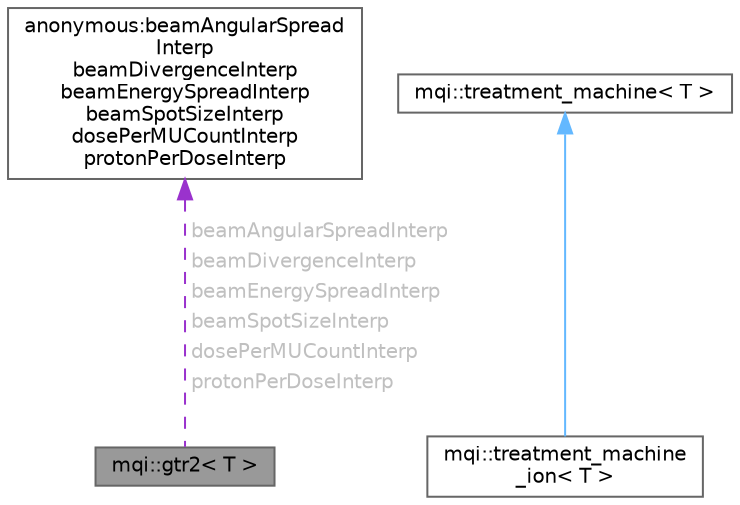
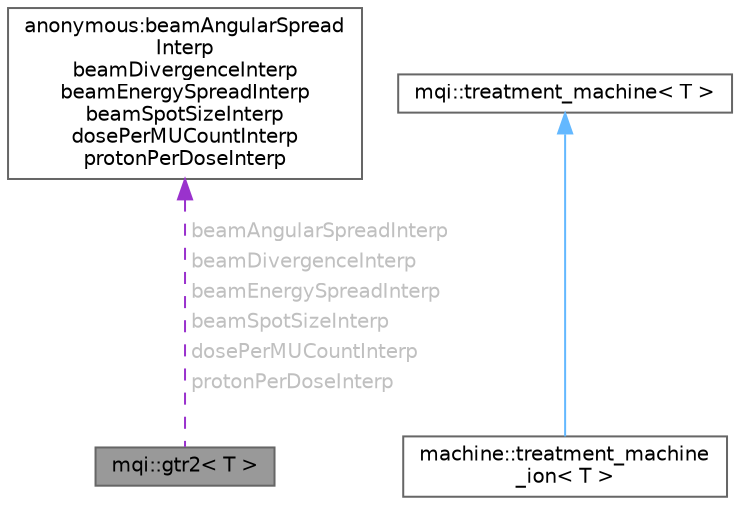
node "mqi::treatment_machine _ion< T >": label "mqi::treatment_machine _ion< T >" -> "machine::treatment_machine _ion< T >"
